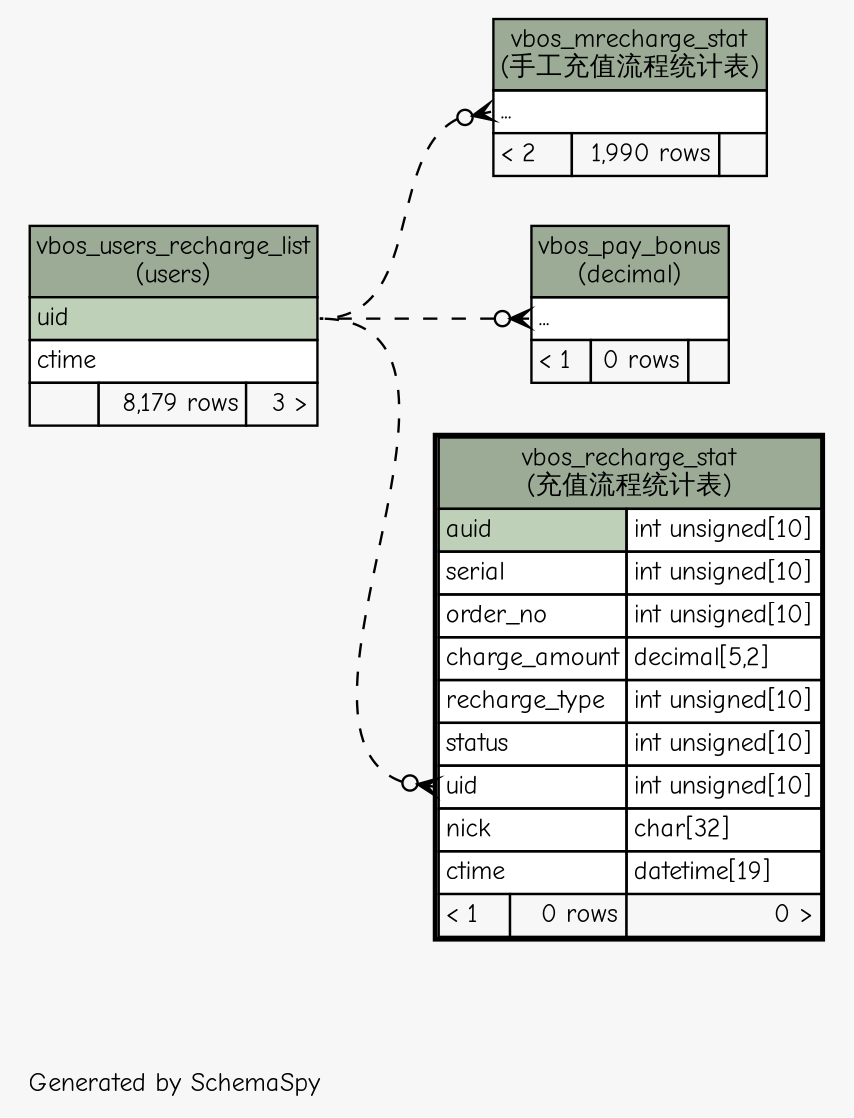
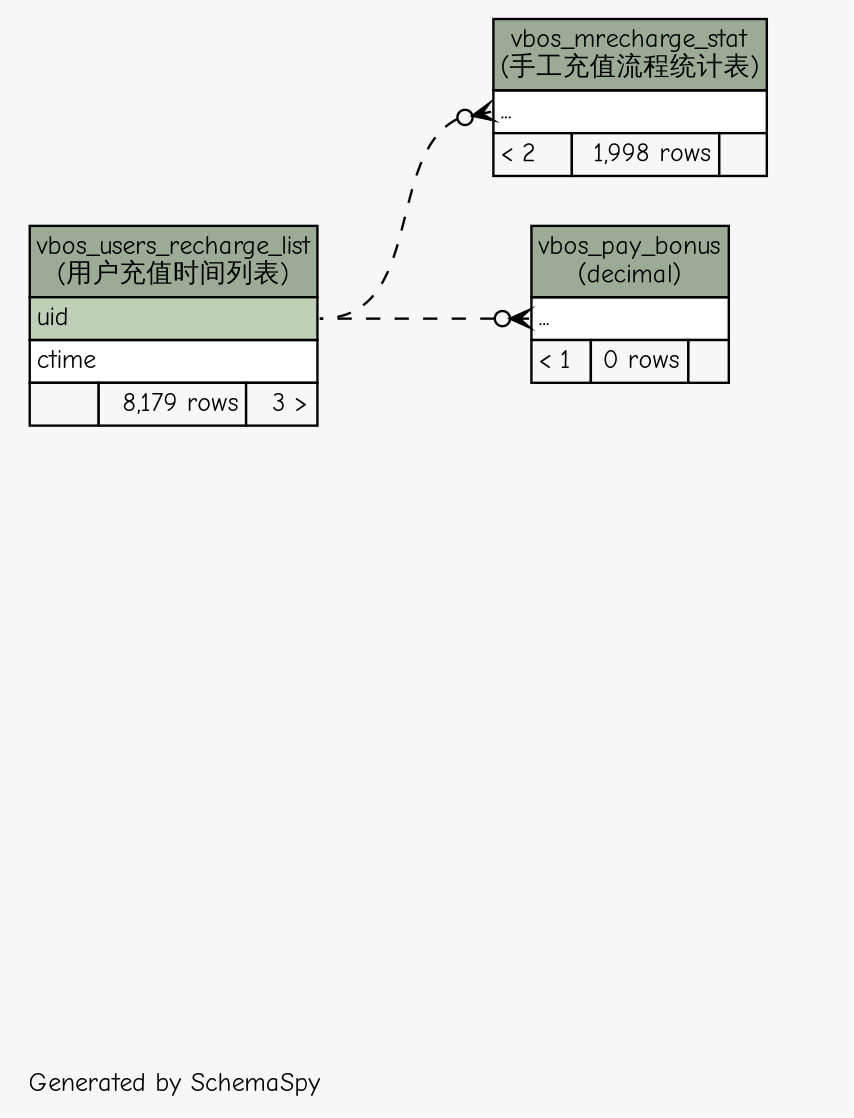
node "vbos_mrecharge_stat": text "1,990 rows" -> "1,998 rows"
node "vbos_users_recharge_list": text "(users)" -> "(用户充值时间列表)"
node "vbos_recharge_stat": removed
